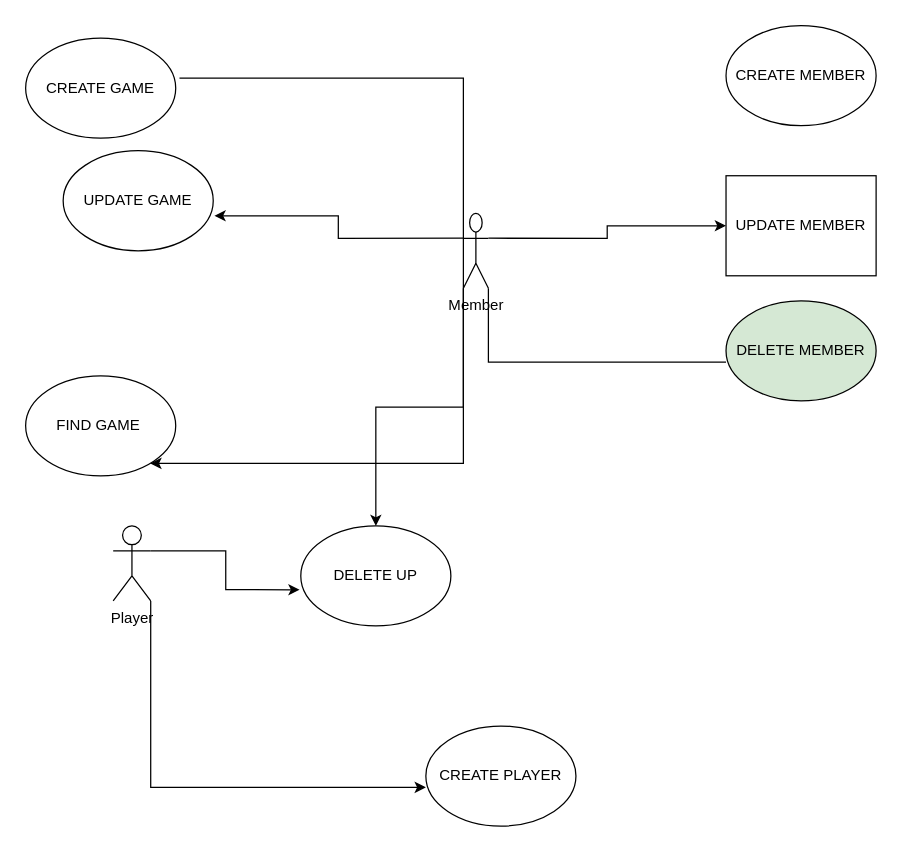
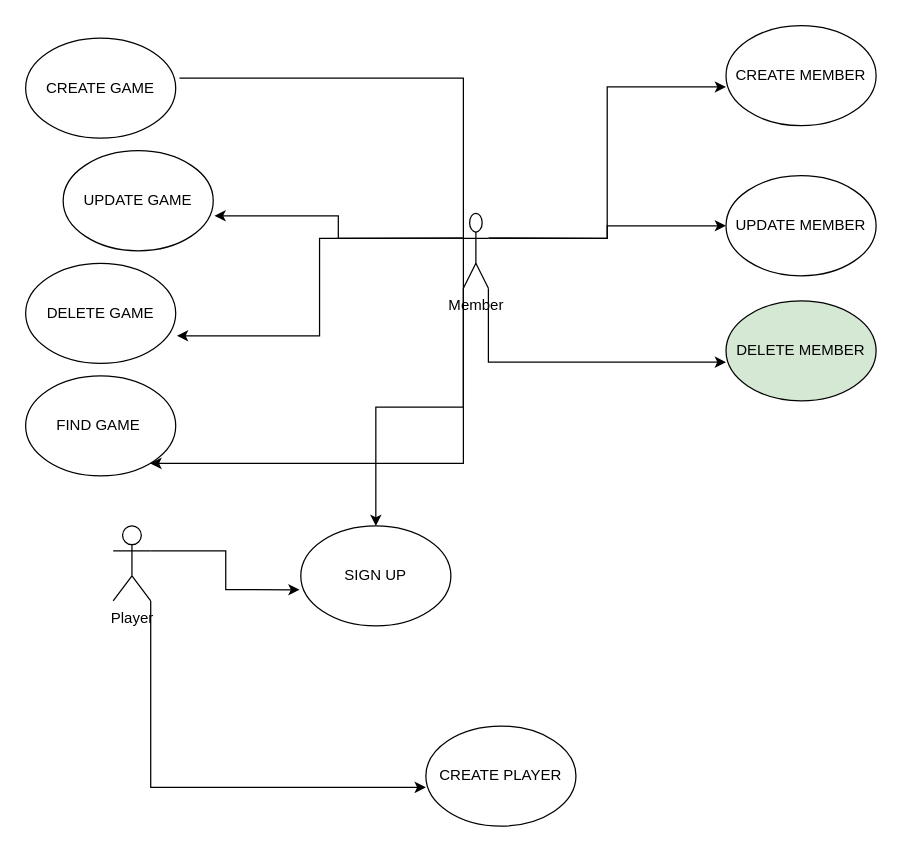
edge "Member" -> "CREATE MEMBER": added
node "UPDATE MEMBER": shape rectangle -> ellipse
node "DELETE GAME": added
edge "Member" -> "DELETE GAME": added
edge "Member" -- "DELETE MEMBER": arrowhead none -> classic
node "DELETE UP": label "DELETE UP" -> "SIGN UP"
